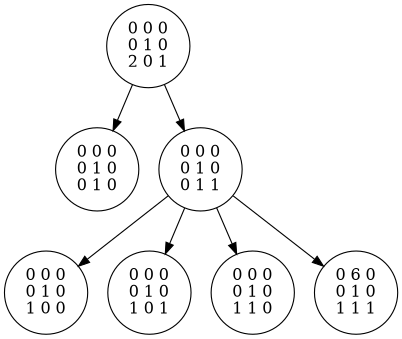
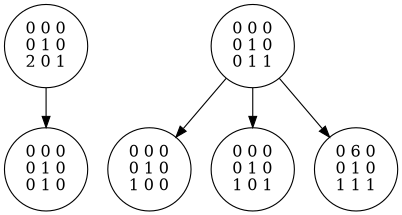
edge "0 0 0 0 1 0 2 0 1" -> "0 0 0 0 1 0 0 1 1": removed
node "0 0 0 0 1 0 1 1 0": removed
